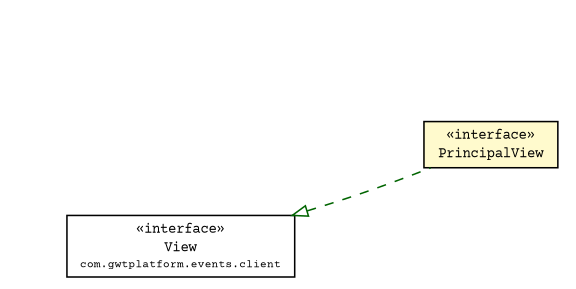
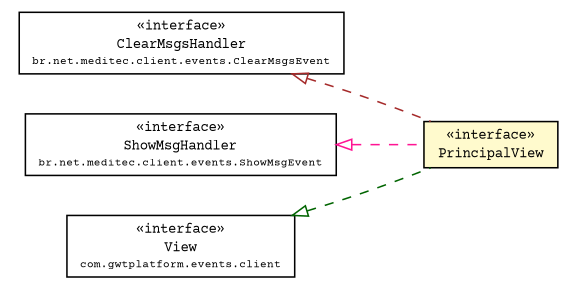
node "ClearMsgsHandler": added
node "ShowMsgHandler": added
